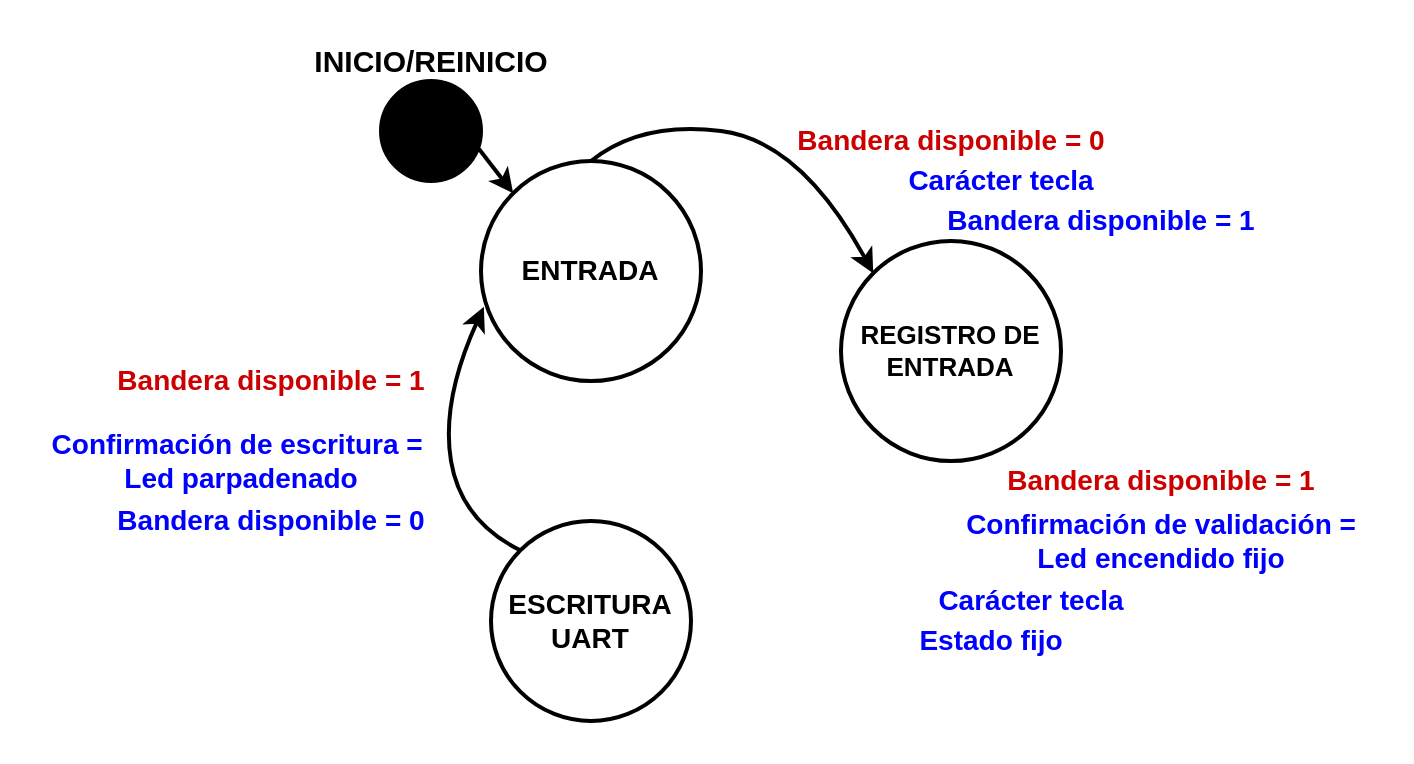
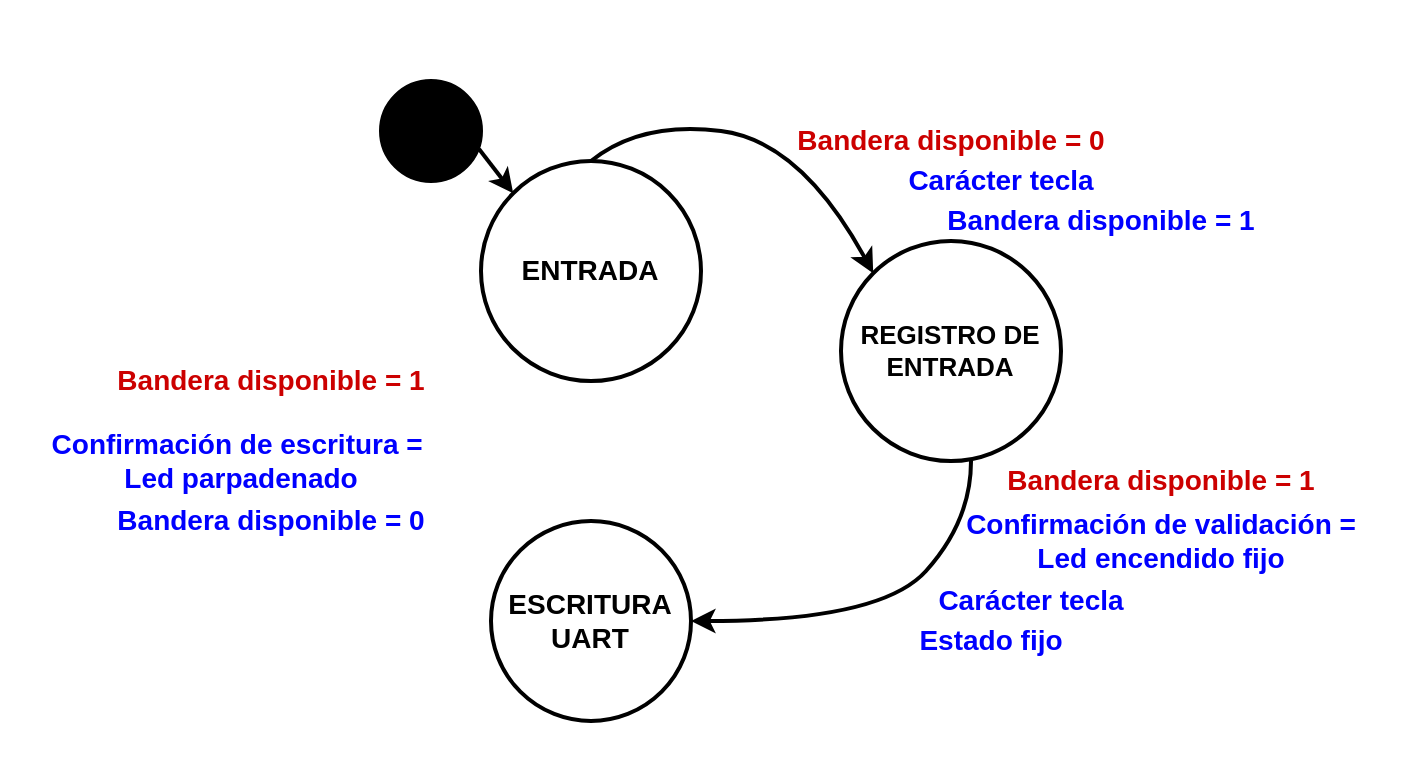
node "INICIO/REINICIO": removed
edge "ESCRITURA UART" -> "ENTRADA": removed
edge "REGISTRO DE ENTRADA" -> "ESCRITURA UART": added
